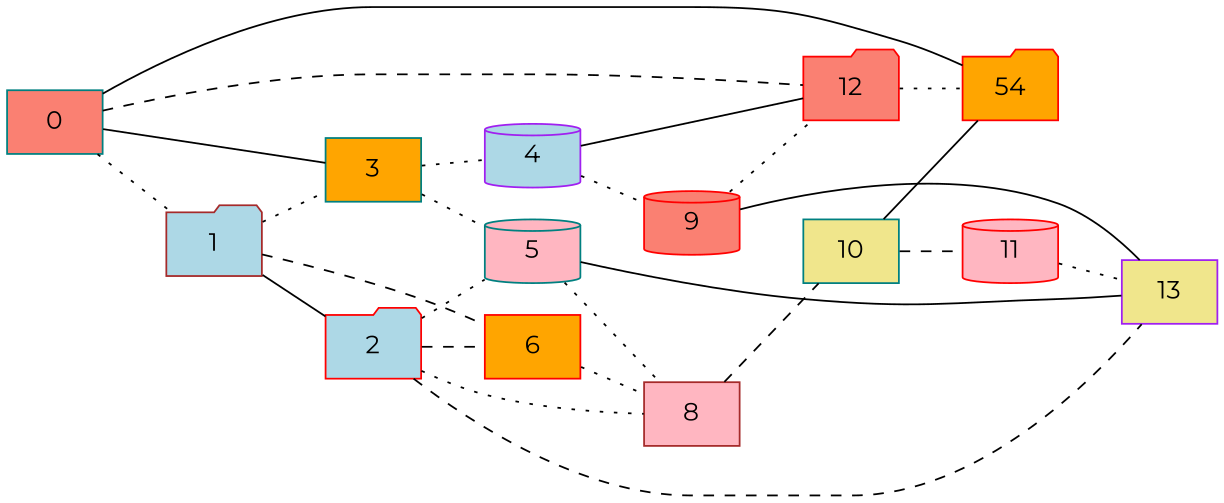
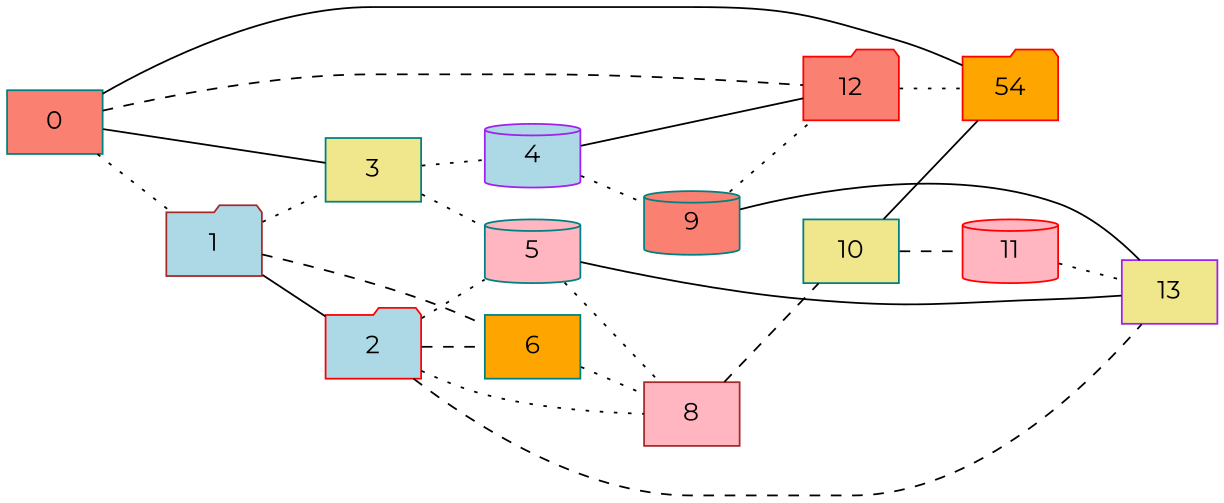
node "3": fillcolor orange -> khaki
node "9": color red -> teal
node "6": color red -> teal
